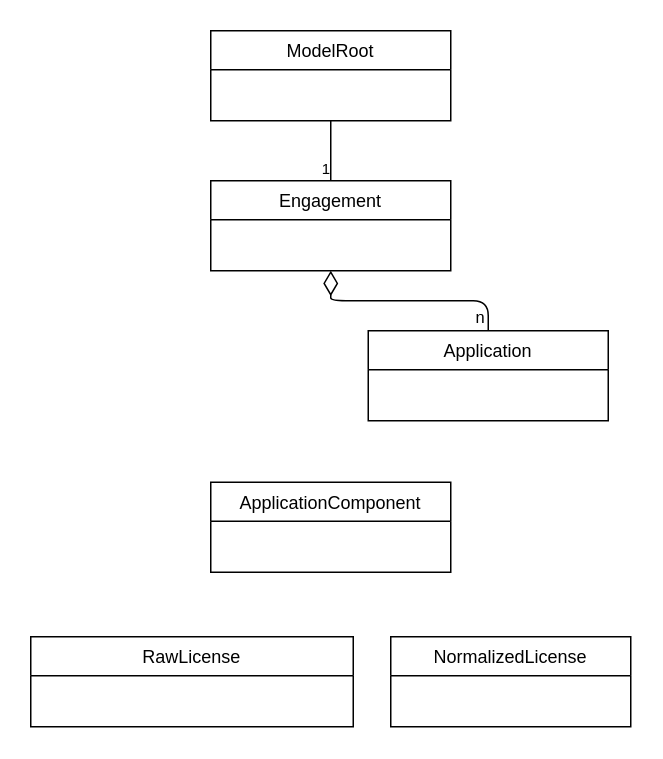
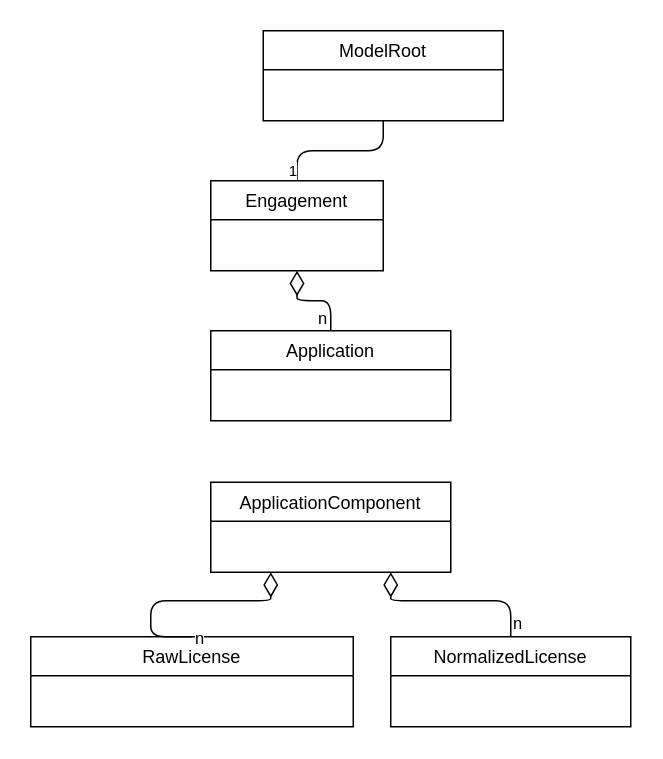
node "ModelRoot": moved (331, 76) -> (383, 76)
node "Engagement": size 240x90 -> 173x90
node "Application": moved (488, 376) -> (331, 376)
edge "RawLicense" -> "ApplicationComponent": added, label "n"
edge "NormalizedLicense" -> "ApplicationComponent": added, label "n"
